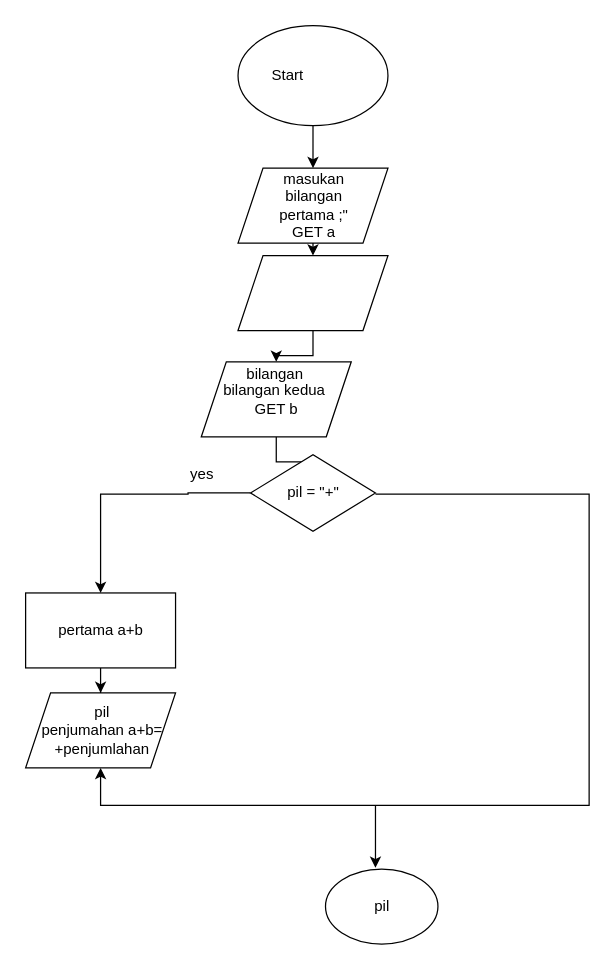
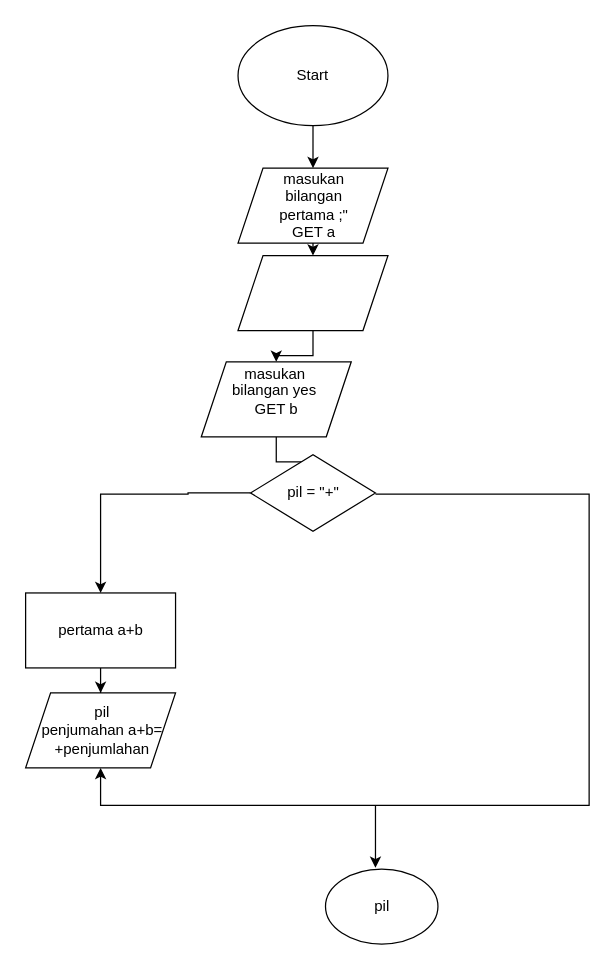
node "Start": moved (288, 76) -> (313, 76)
node "bilangan": label "bilangan" -> "masukan"
node "bilangan kedua GET b": label "bilangan kedua GET b" -> "bilangan yes GET b"
node "yes": removed
